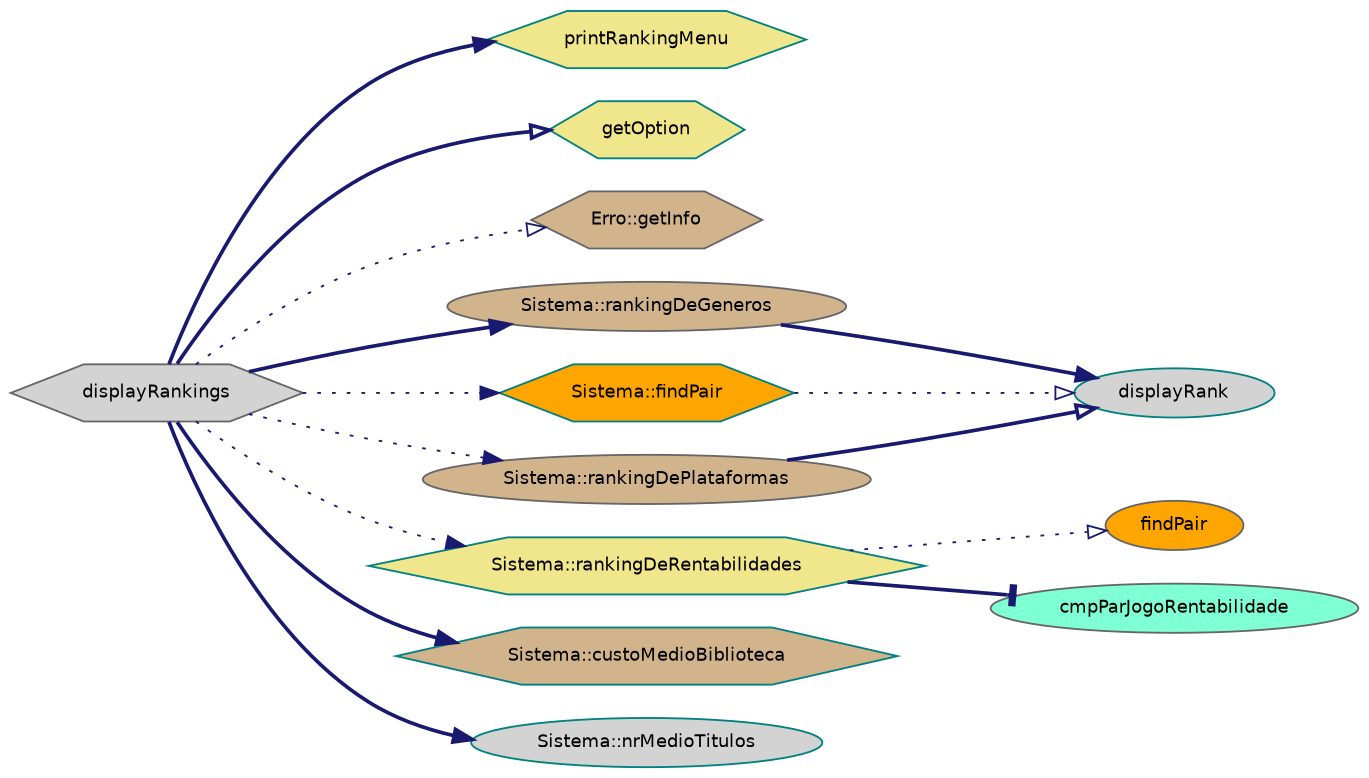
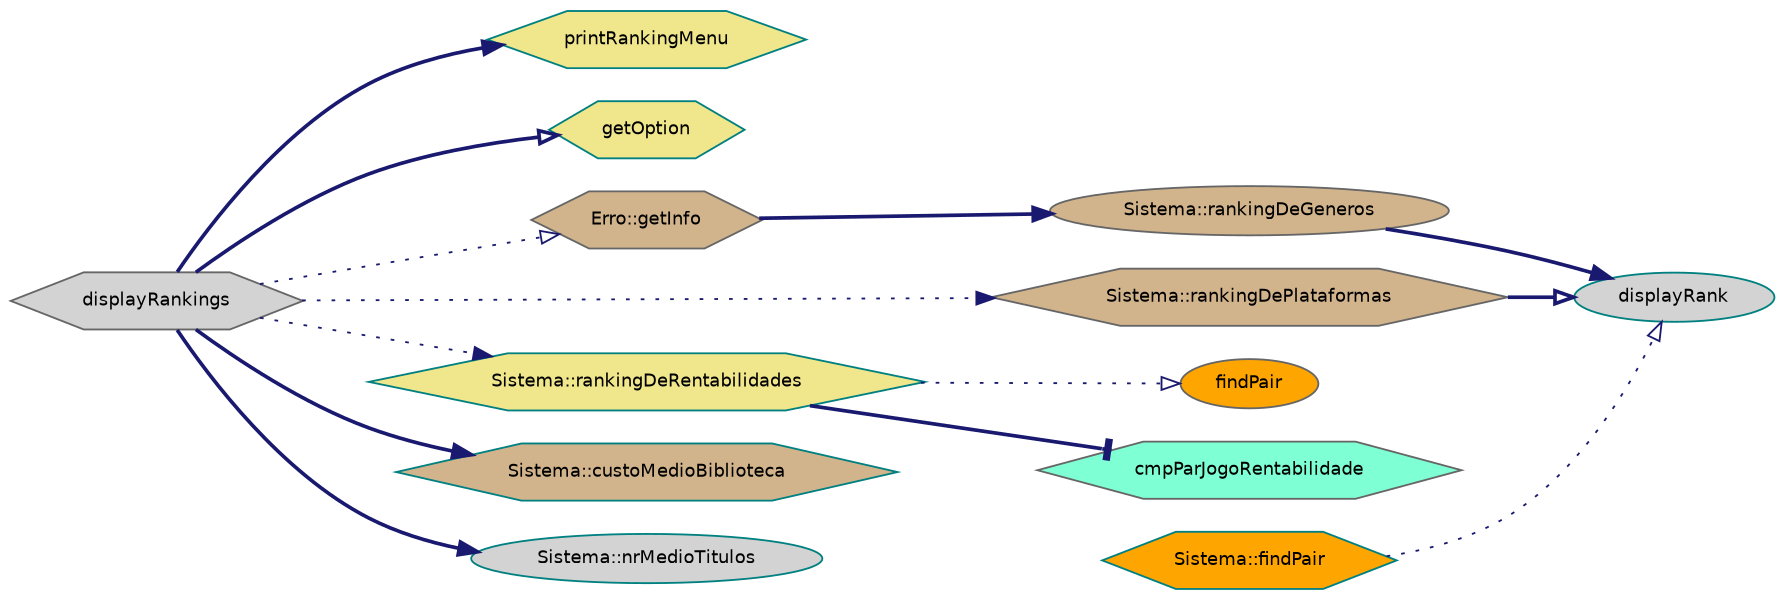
edge "displayRankings" -> "Sistema::rankingDeGeneros": now "Erro::getInfo" -> "Sistema::rankingDeGeneros"
edge "displayRankings" -> "Sistema::findPair": removed
node "Sistema::rankingDePlataformas": shape ellipse -> hexagon
node "cmpParJogoRentabilidade": shape ellipse -> hexagon
